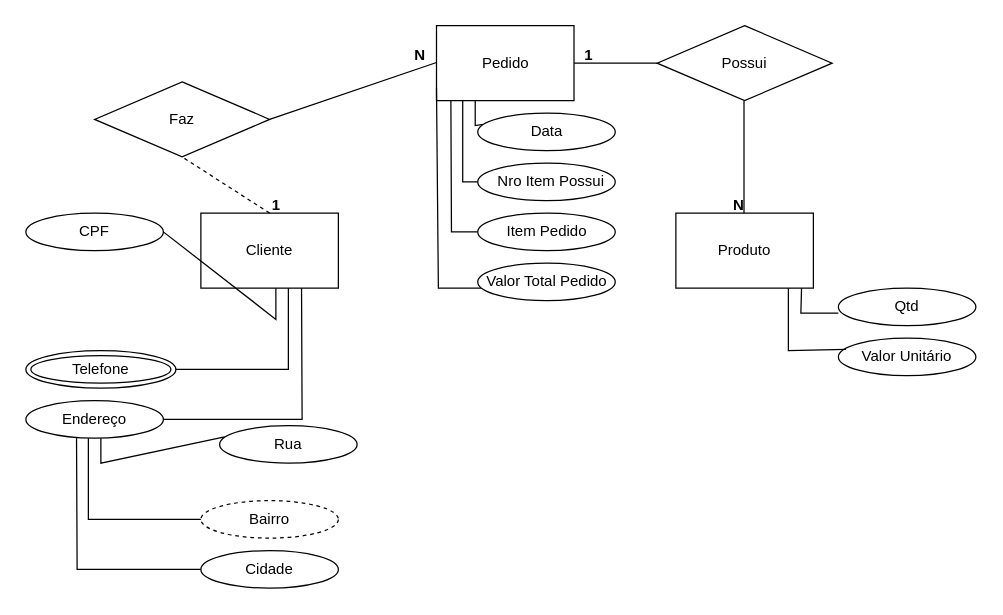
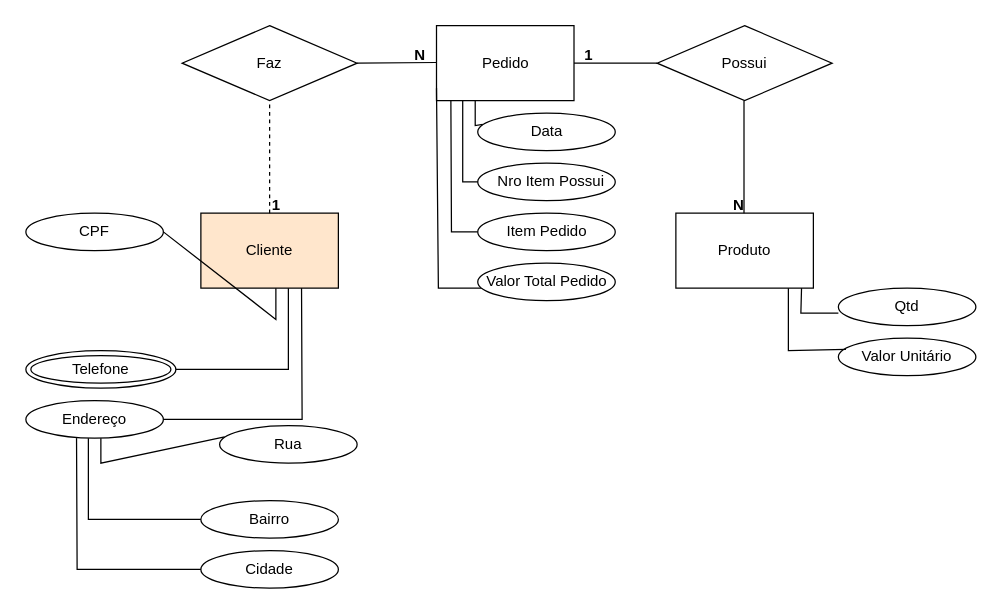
node "Faz": moved (182, 119) -> (269, 63)
node "Cliente": fillcolor #ffffff -> #ffe6cc
node "Bairro": style dashed -> solid
